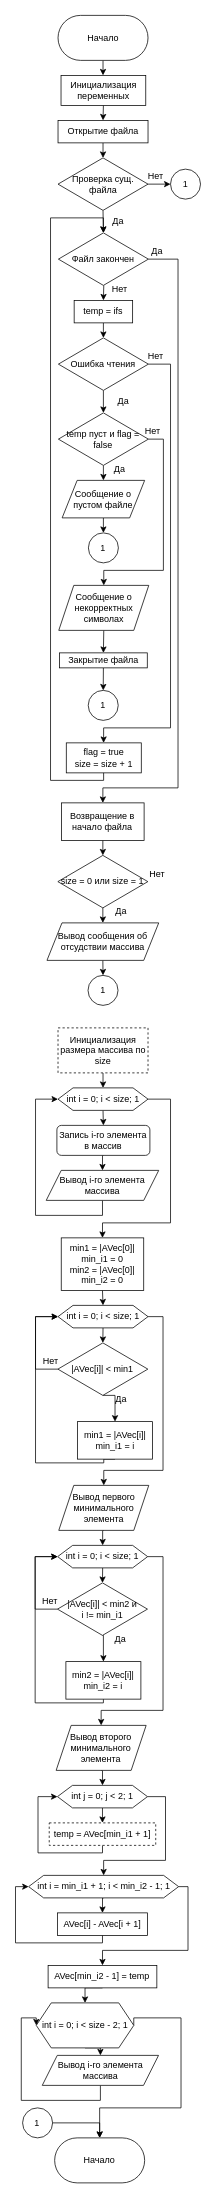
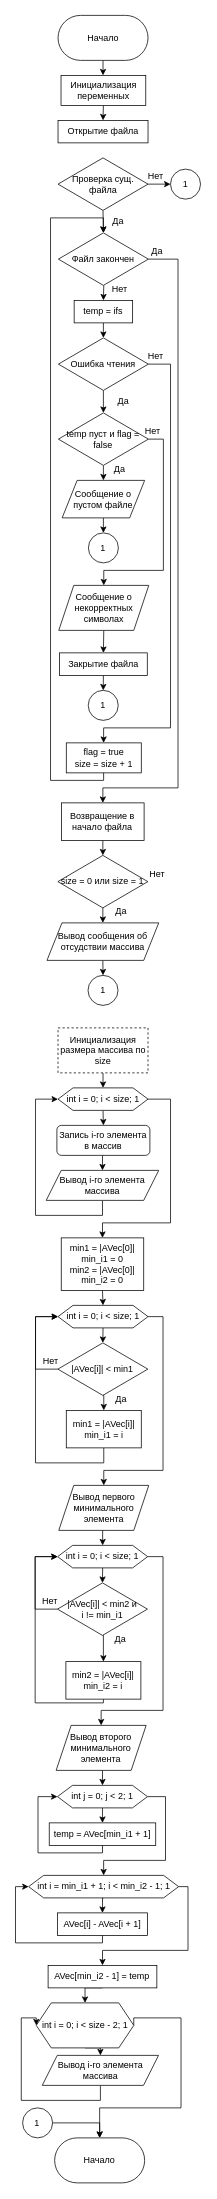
edge "Открытие файла" -> "Проверка сущ. файла": removed
node "Закрытие файла": size 88x15 -> 88x23
node "min1 = |AVec[i]| min_i1 = i": moved (115, 1440) -> (104, 1429)
node "temp = AVec[min_i1 + 1]": style dashed -> solid
